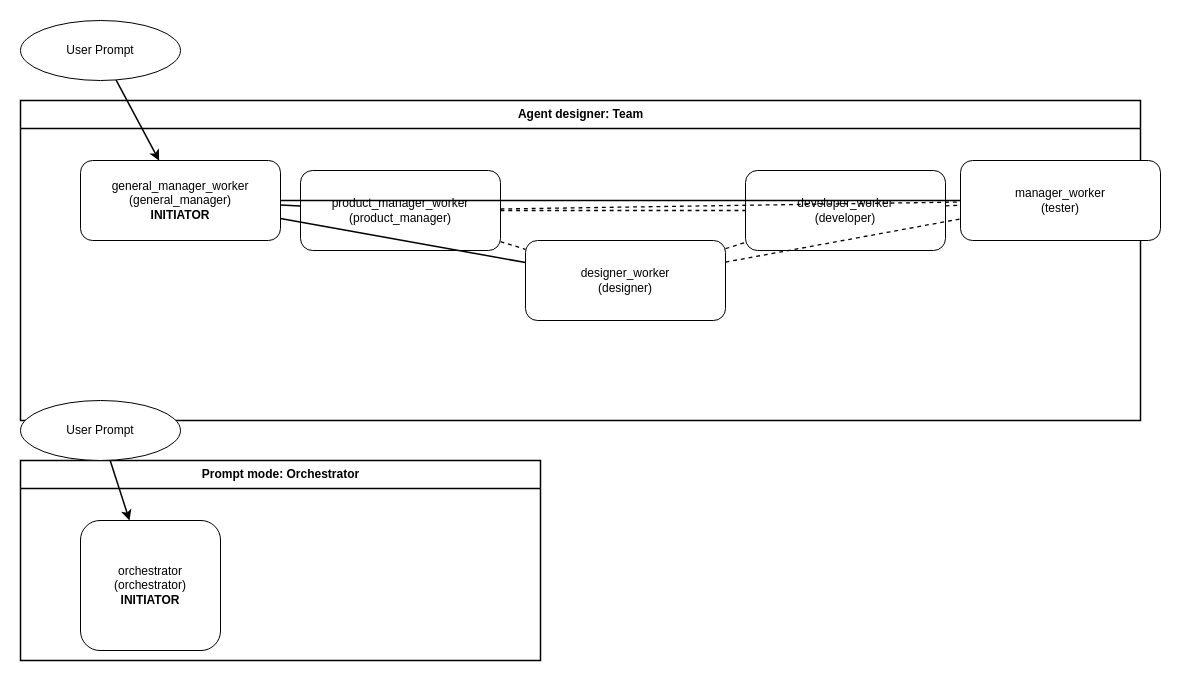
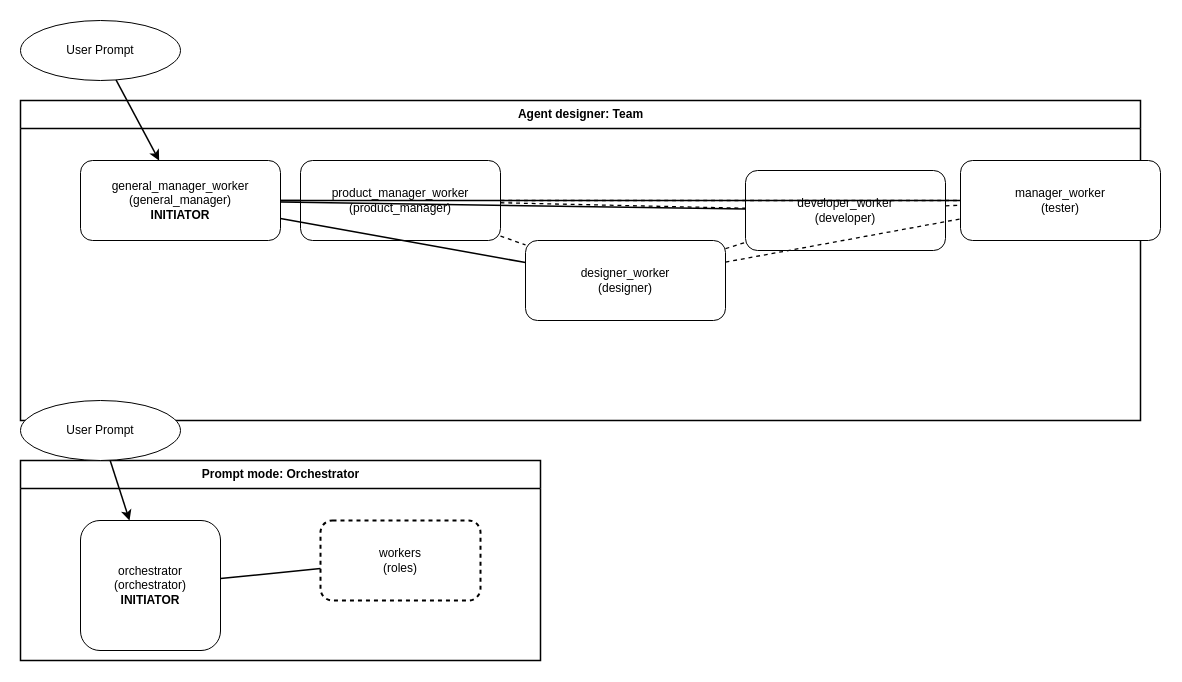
edge "general_manager_worker (general_manager) INITIATOR" -- "developer_worker (developer)": added
node "product_manager_worker (product_manager)": moved (401, 211) -> (401, 201)
node "workers (roles)": added
edge "workers (roles)" -- "orchestrator (orchestrator) INITIATOR": added
